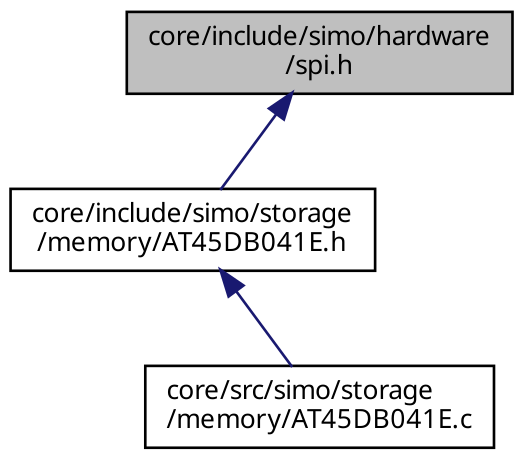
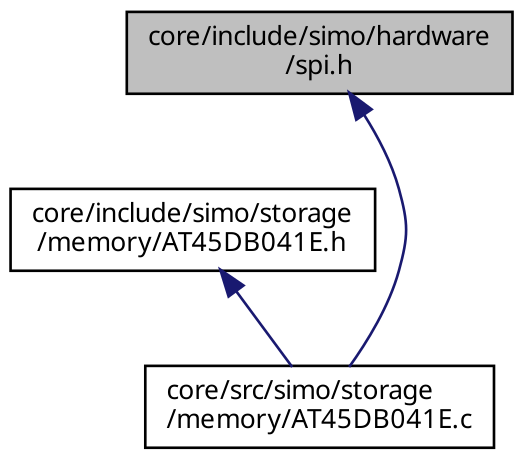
edge "core/include/simo/storage /memory/AT45DB041E.h" -> "core/include/simo/hardware /spi.h": now "core/src/simo/storage /memory/AT45DB041E.c" -> "core/include/simo/hardware /spi.h"
